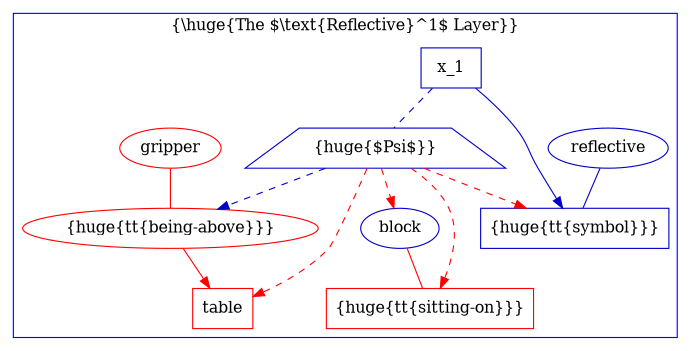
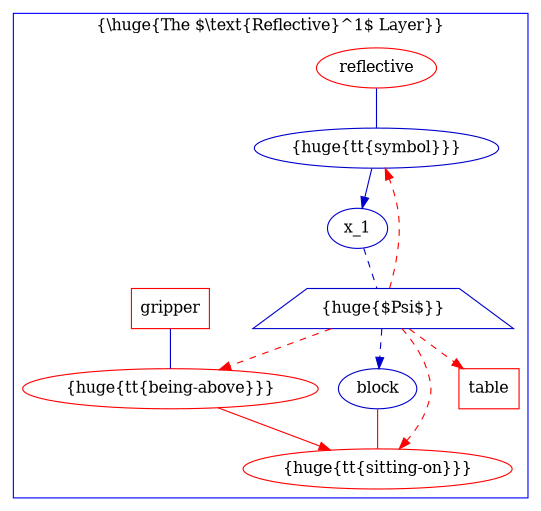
node "x_1": shape box -> ellipse
edge "x_1" -> "{huge{tt{symbol}}}": reversed
node "gripper": shape ellipse -> box
node "reflective": color #0000cc -> red
edge "{huge{$Psi$}}" -> "block": color red -> #0000cc
edge "{huge{$Psi$}}" -> "{huge{tt{being-above}}}": color #0000cc -> red
edge "gripper" -- "{huge{tt{being-above}}}": color red -> #0000cc
node "{huge{tt{symbol}}}": shape box -> ellipse
edge "{huge{tt{being-above}}}" -> "table": now "{huge{tt{being-above}}}" -> "{huge{tt{sitting-on}}}"
node "{huge{tt{sitting-on}}}": shape box -> ellipse
